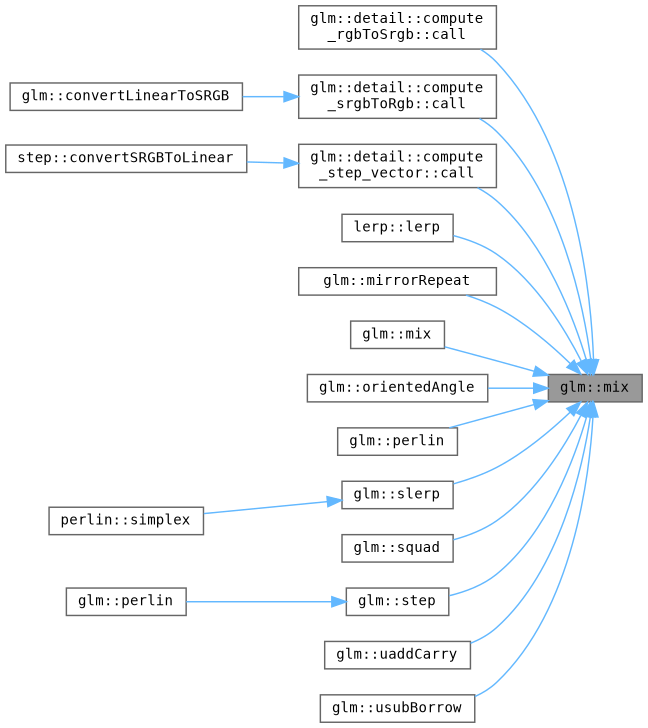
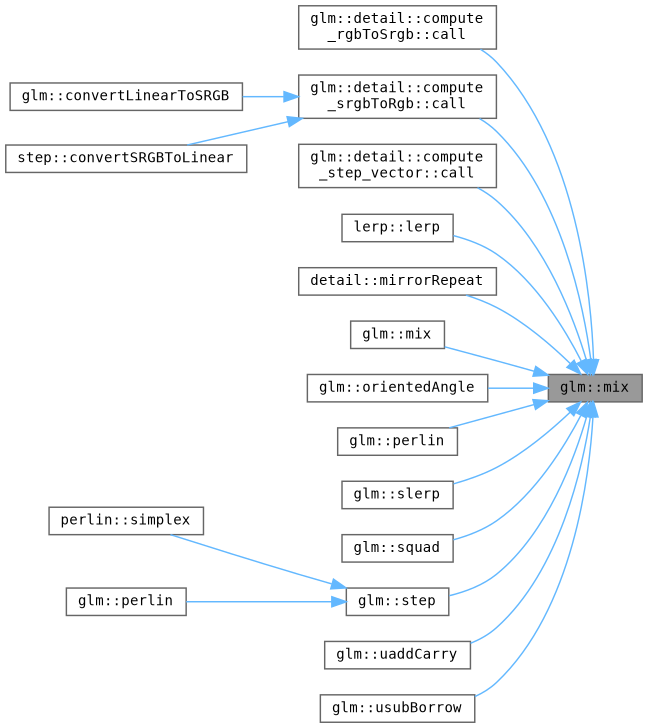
edge "step::convertSRGBToLinear" -> "glm::detail::compute _step_vector::call": now "step::convertSRGBToLinear" -> "glm::detail::compute _srgbToRgb::call"
node "glm::mirrorRepeat": label "glm::mirrorRepeat" -> "detail::mirrorRepeat"
edge "perlin::simplex" -> "glm::slerp": now "perlin::simplex" -> "glm::step"
